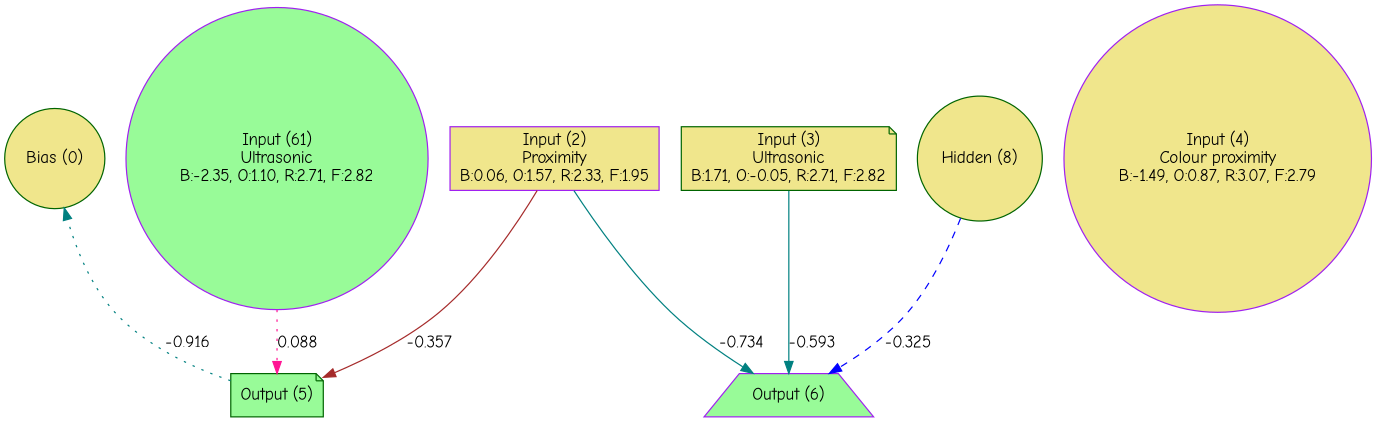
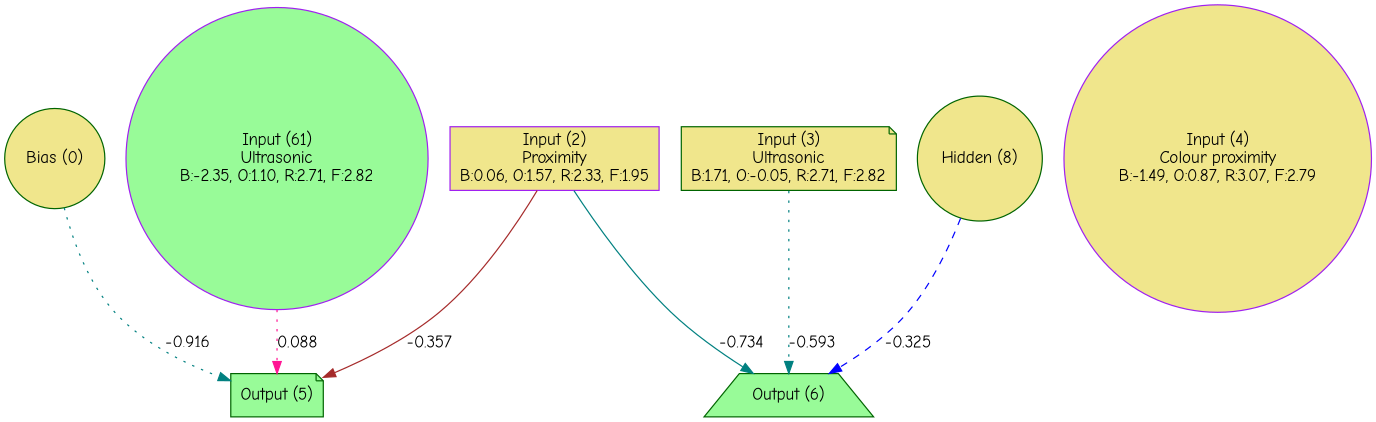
edge "Input (3) Ultrasonic B:1.71, O:-0.05, R:2.71, F:2.82" -> "Output (6)": style solid -> dotted
edge "Output (5)" -> "Bias (0)": reversed
node "Output (6)": color purple -> darkgreen
